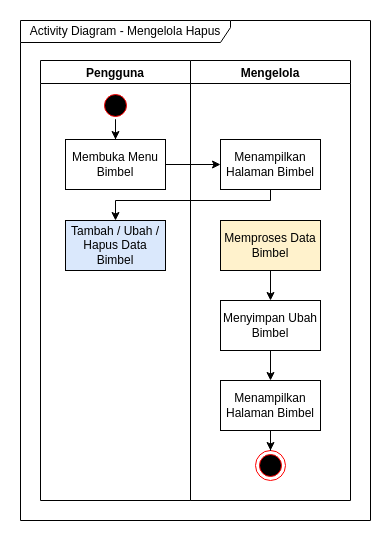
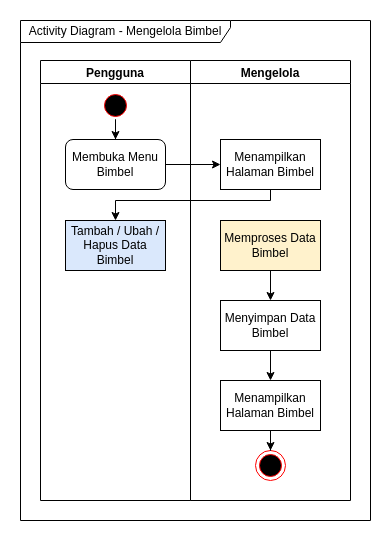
node "Activity Diagram - Mengelola Hapus": label "Activity Diagram - Mengelola Hapus" -> "Activity Diagram - Mengelola Bimbel"
node "Membuka Menu Bimbel": shape rectangle -> rounded rectangle
node "Menyimpan Ubah Bimbel": label "Menyimpan Ubah Bimbel" -> "Menyimpan Data Bimbel"
